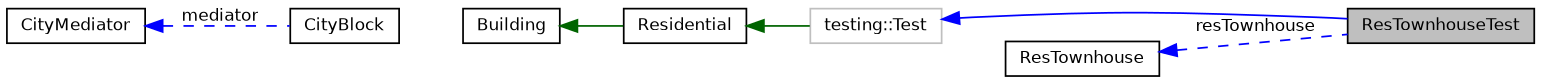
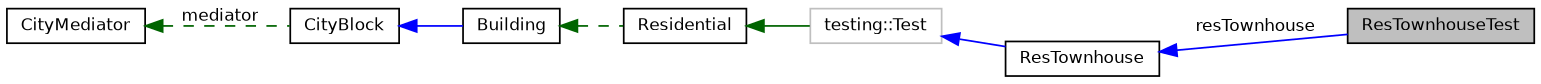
edge "ResTownhouseTest" -> "testing::Test": now "ResTownhouse" -> "testing::Test"
edge "CityBlock" -> "CityMediator": color blue -> darkgreen
edge "Building" -> "CityBlock": added
edge "Residential" -> "Building": style solid -> dashed
edge "ResTownhouseTest" -> "ResTownhouse": style dashed -> solid
